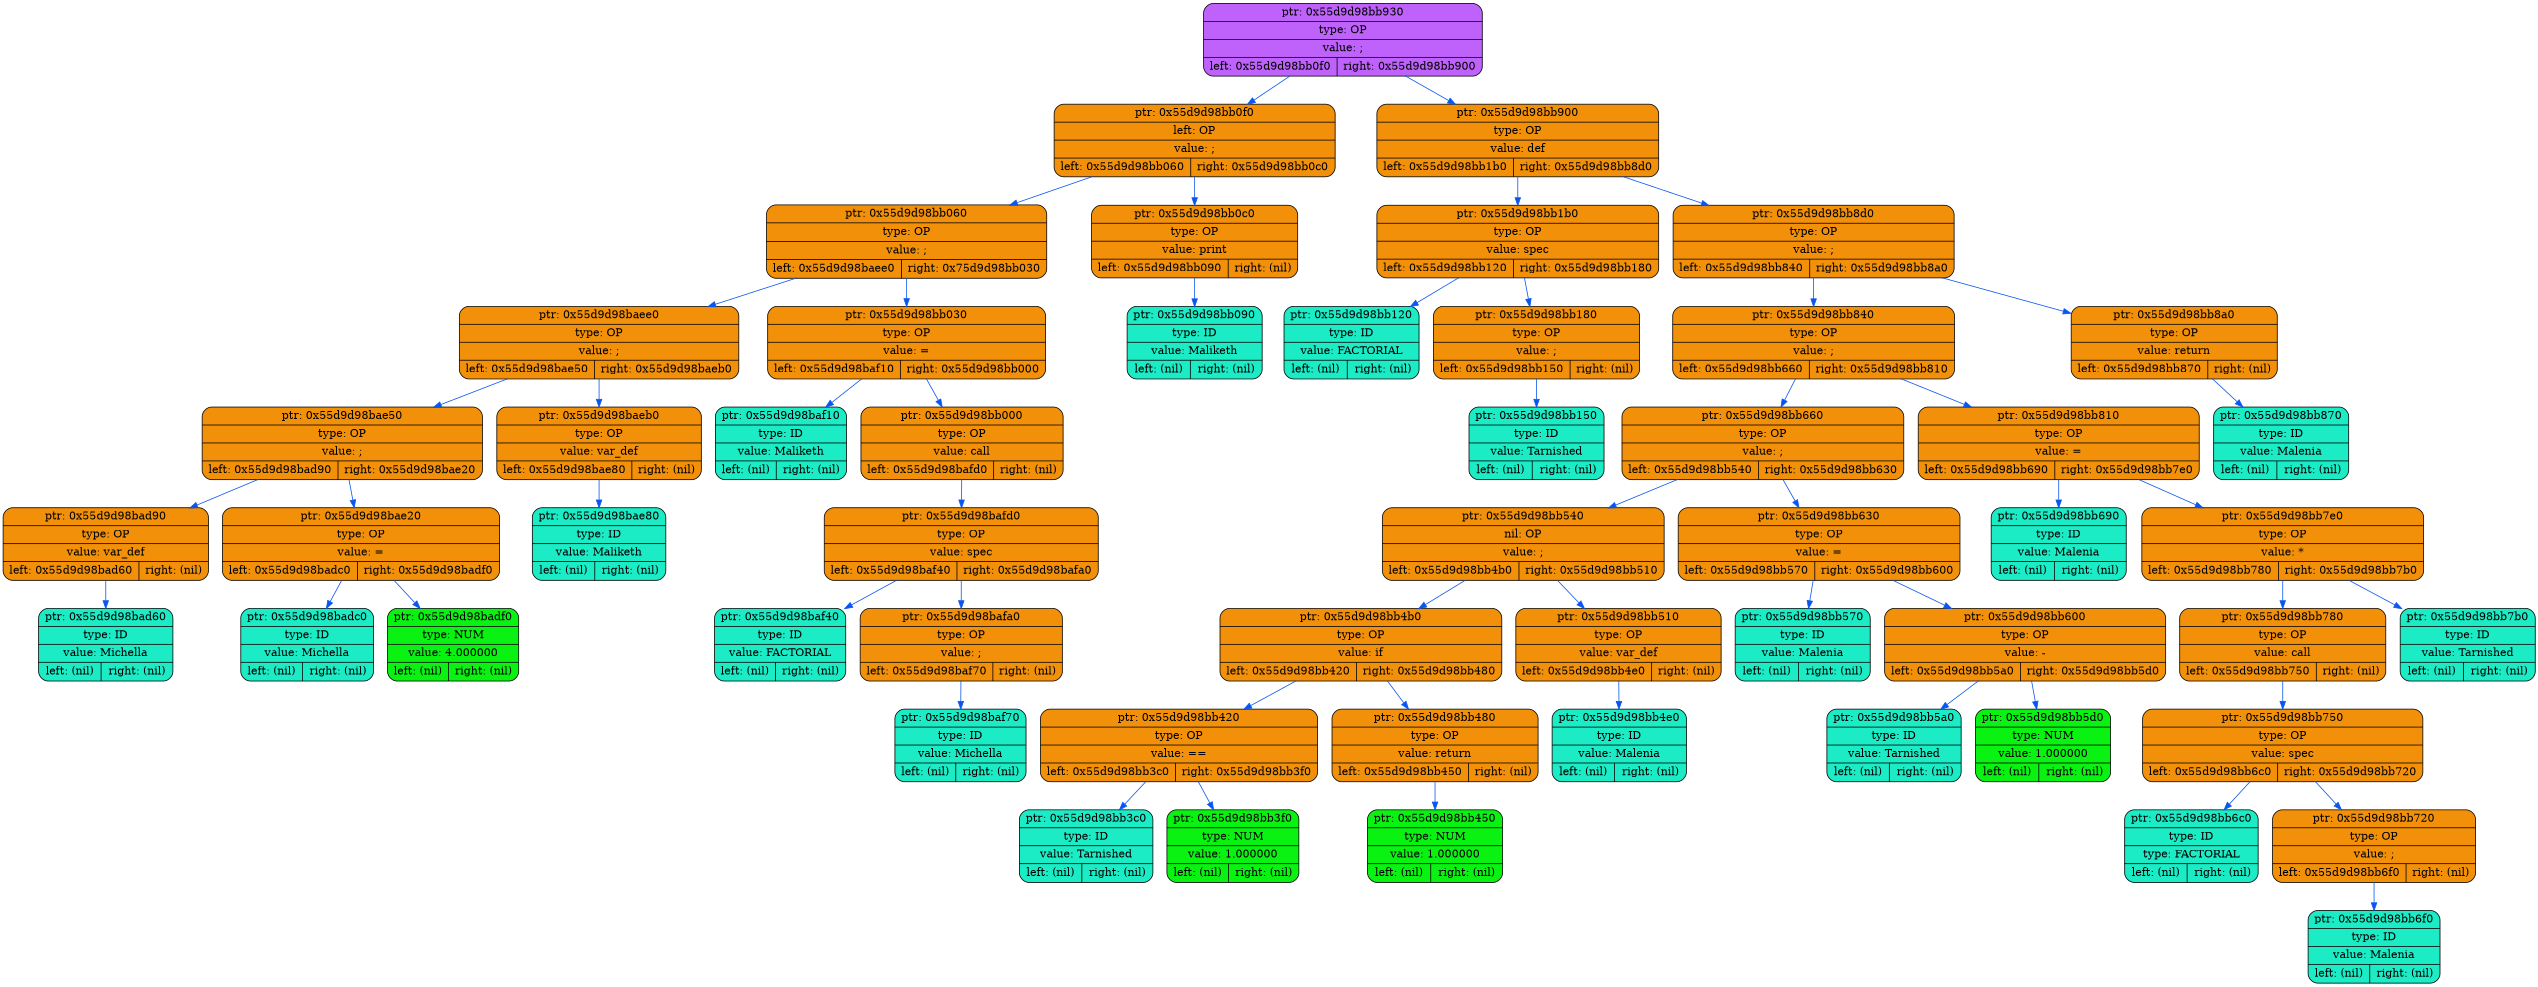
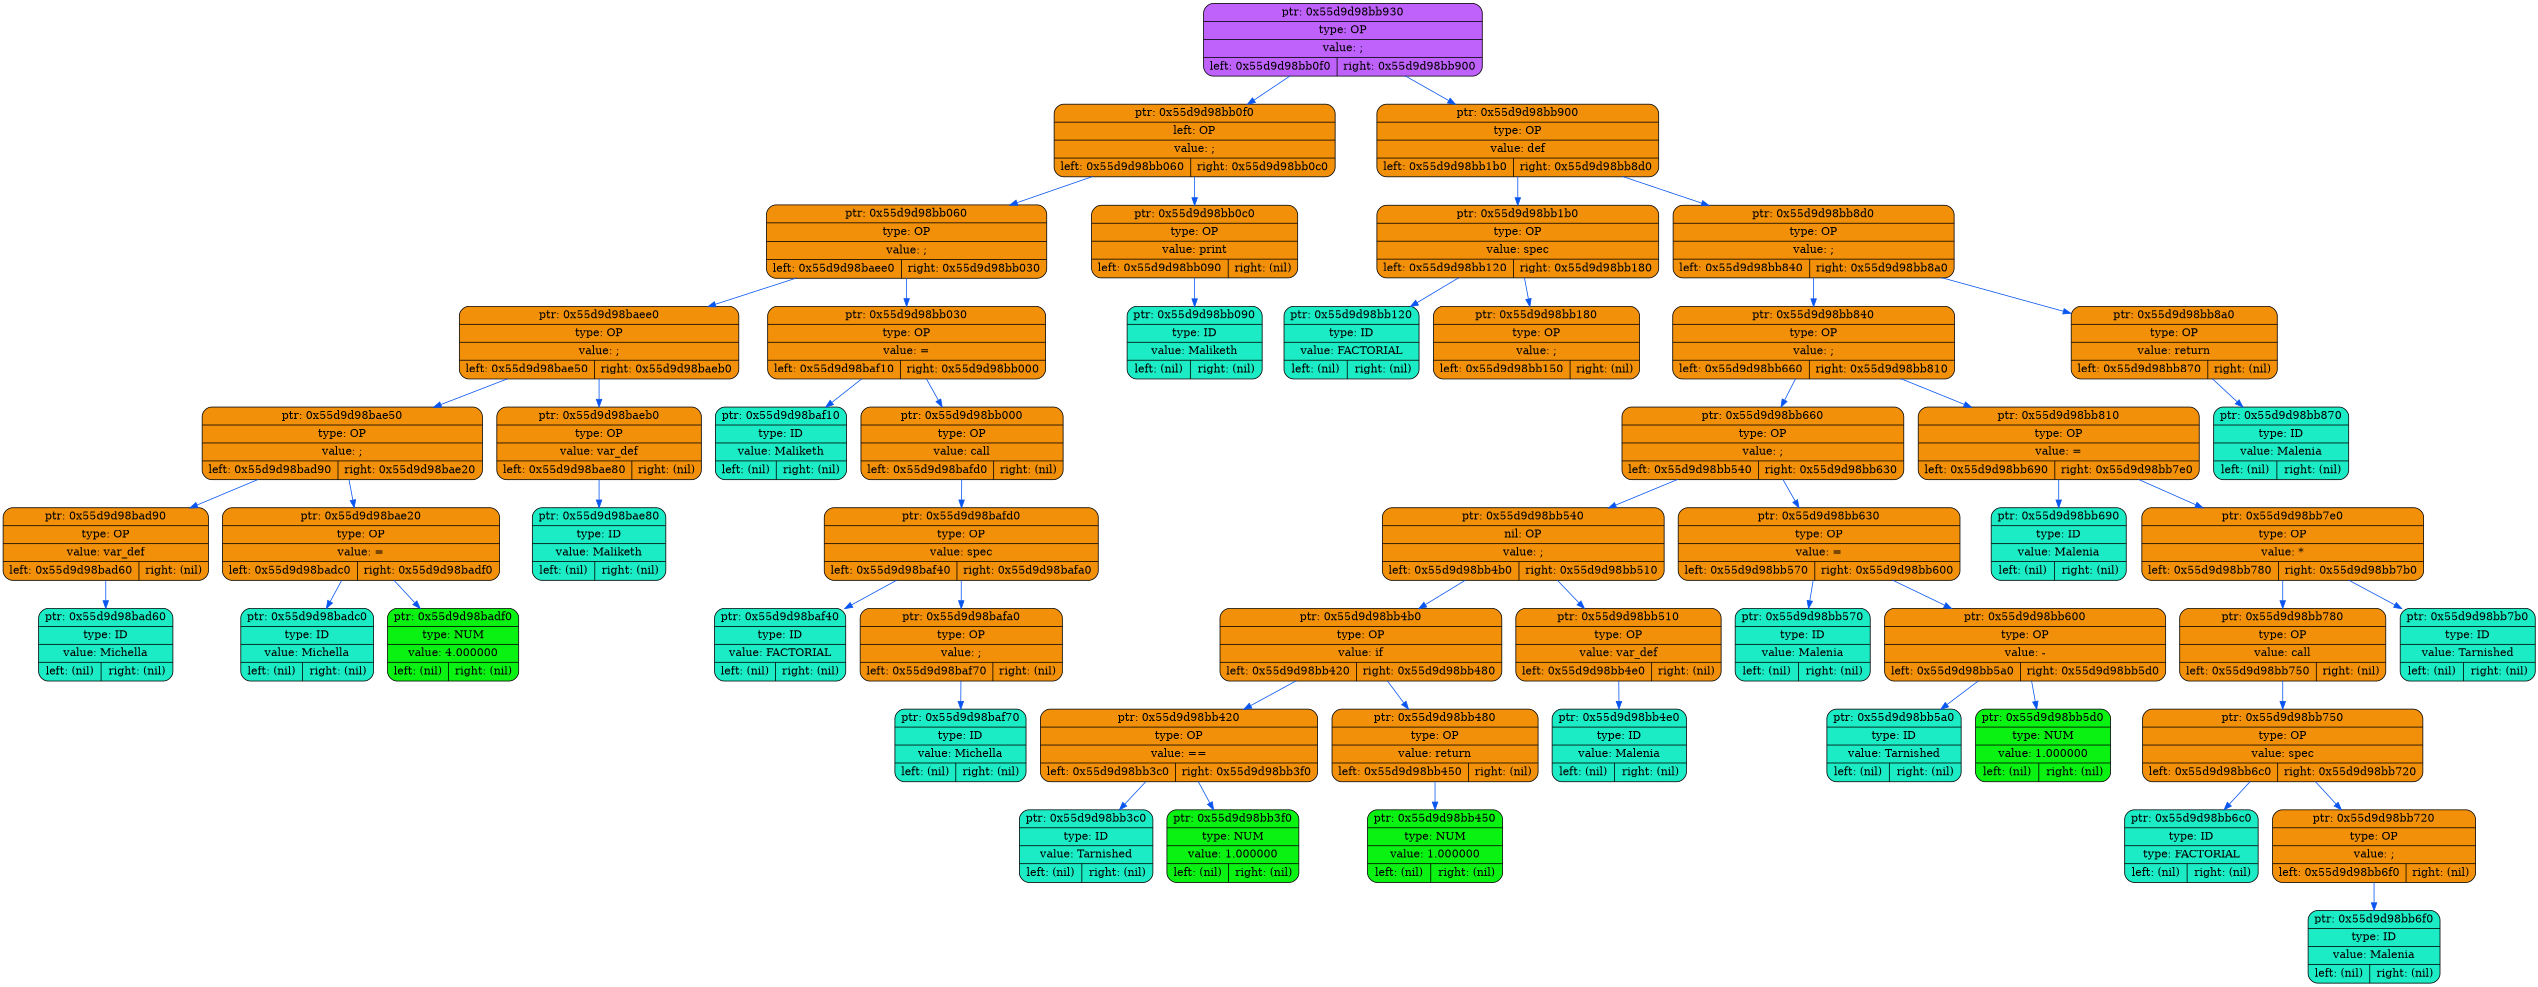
node "ptr: 0x55d9d98bb060": text "right: 0x75d9d98bb030" -> "right: 0x55d9d98bb030"
node "ptr: 0x55d9d98bb150": removed
